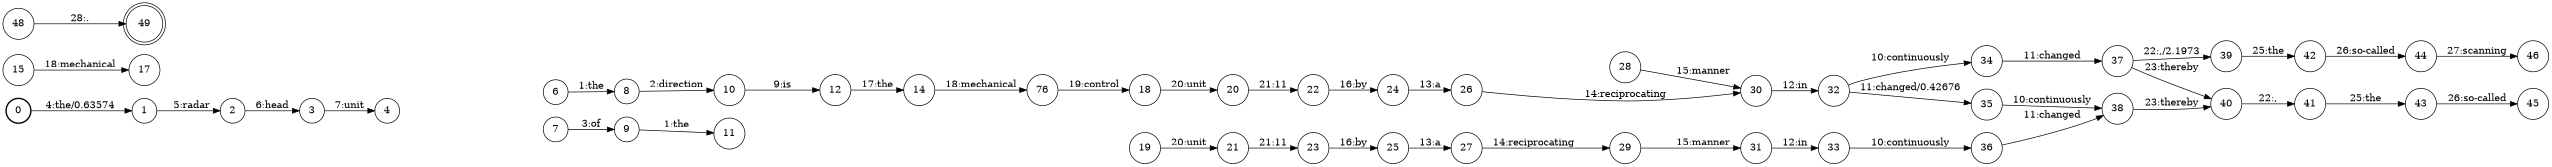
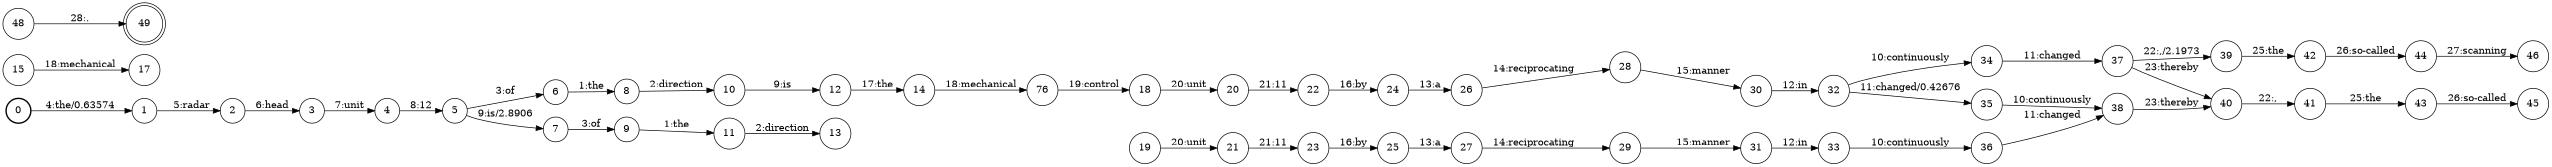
edge "26" -> "30": now "26" -> "28"
node "5": added
node "13": added
